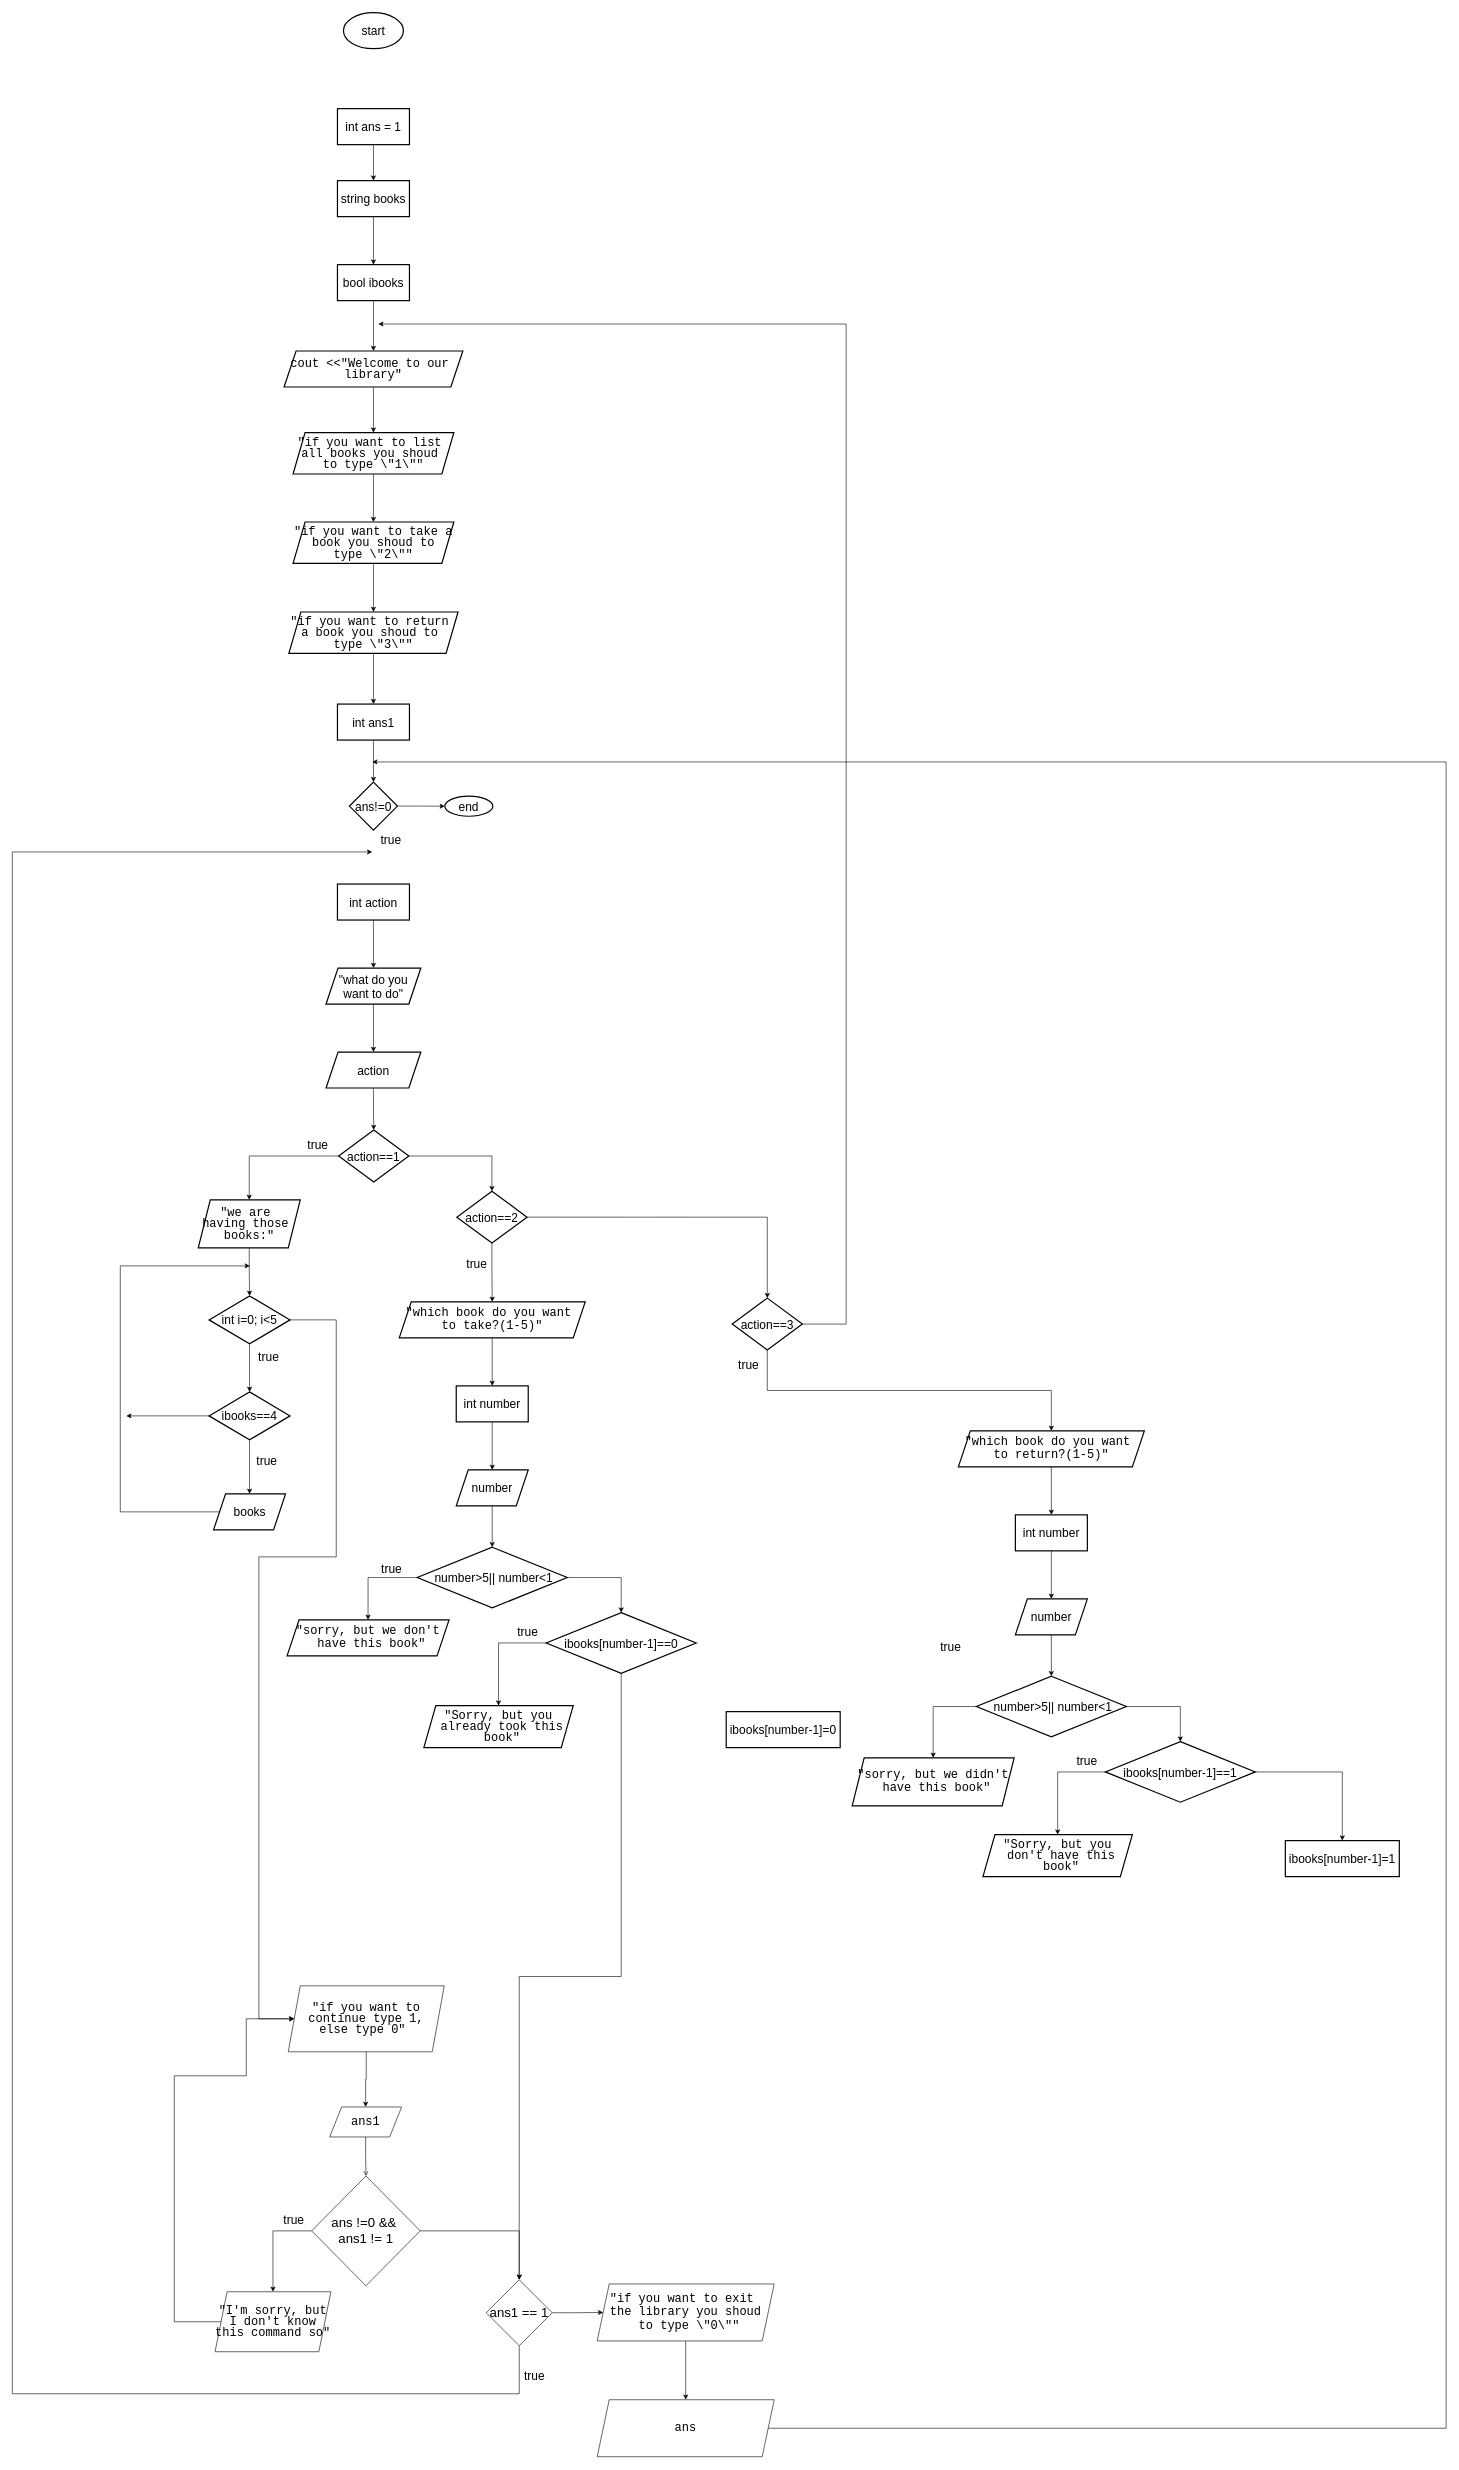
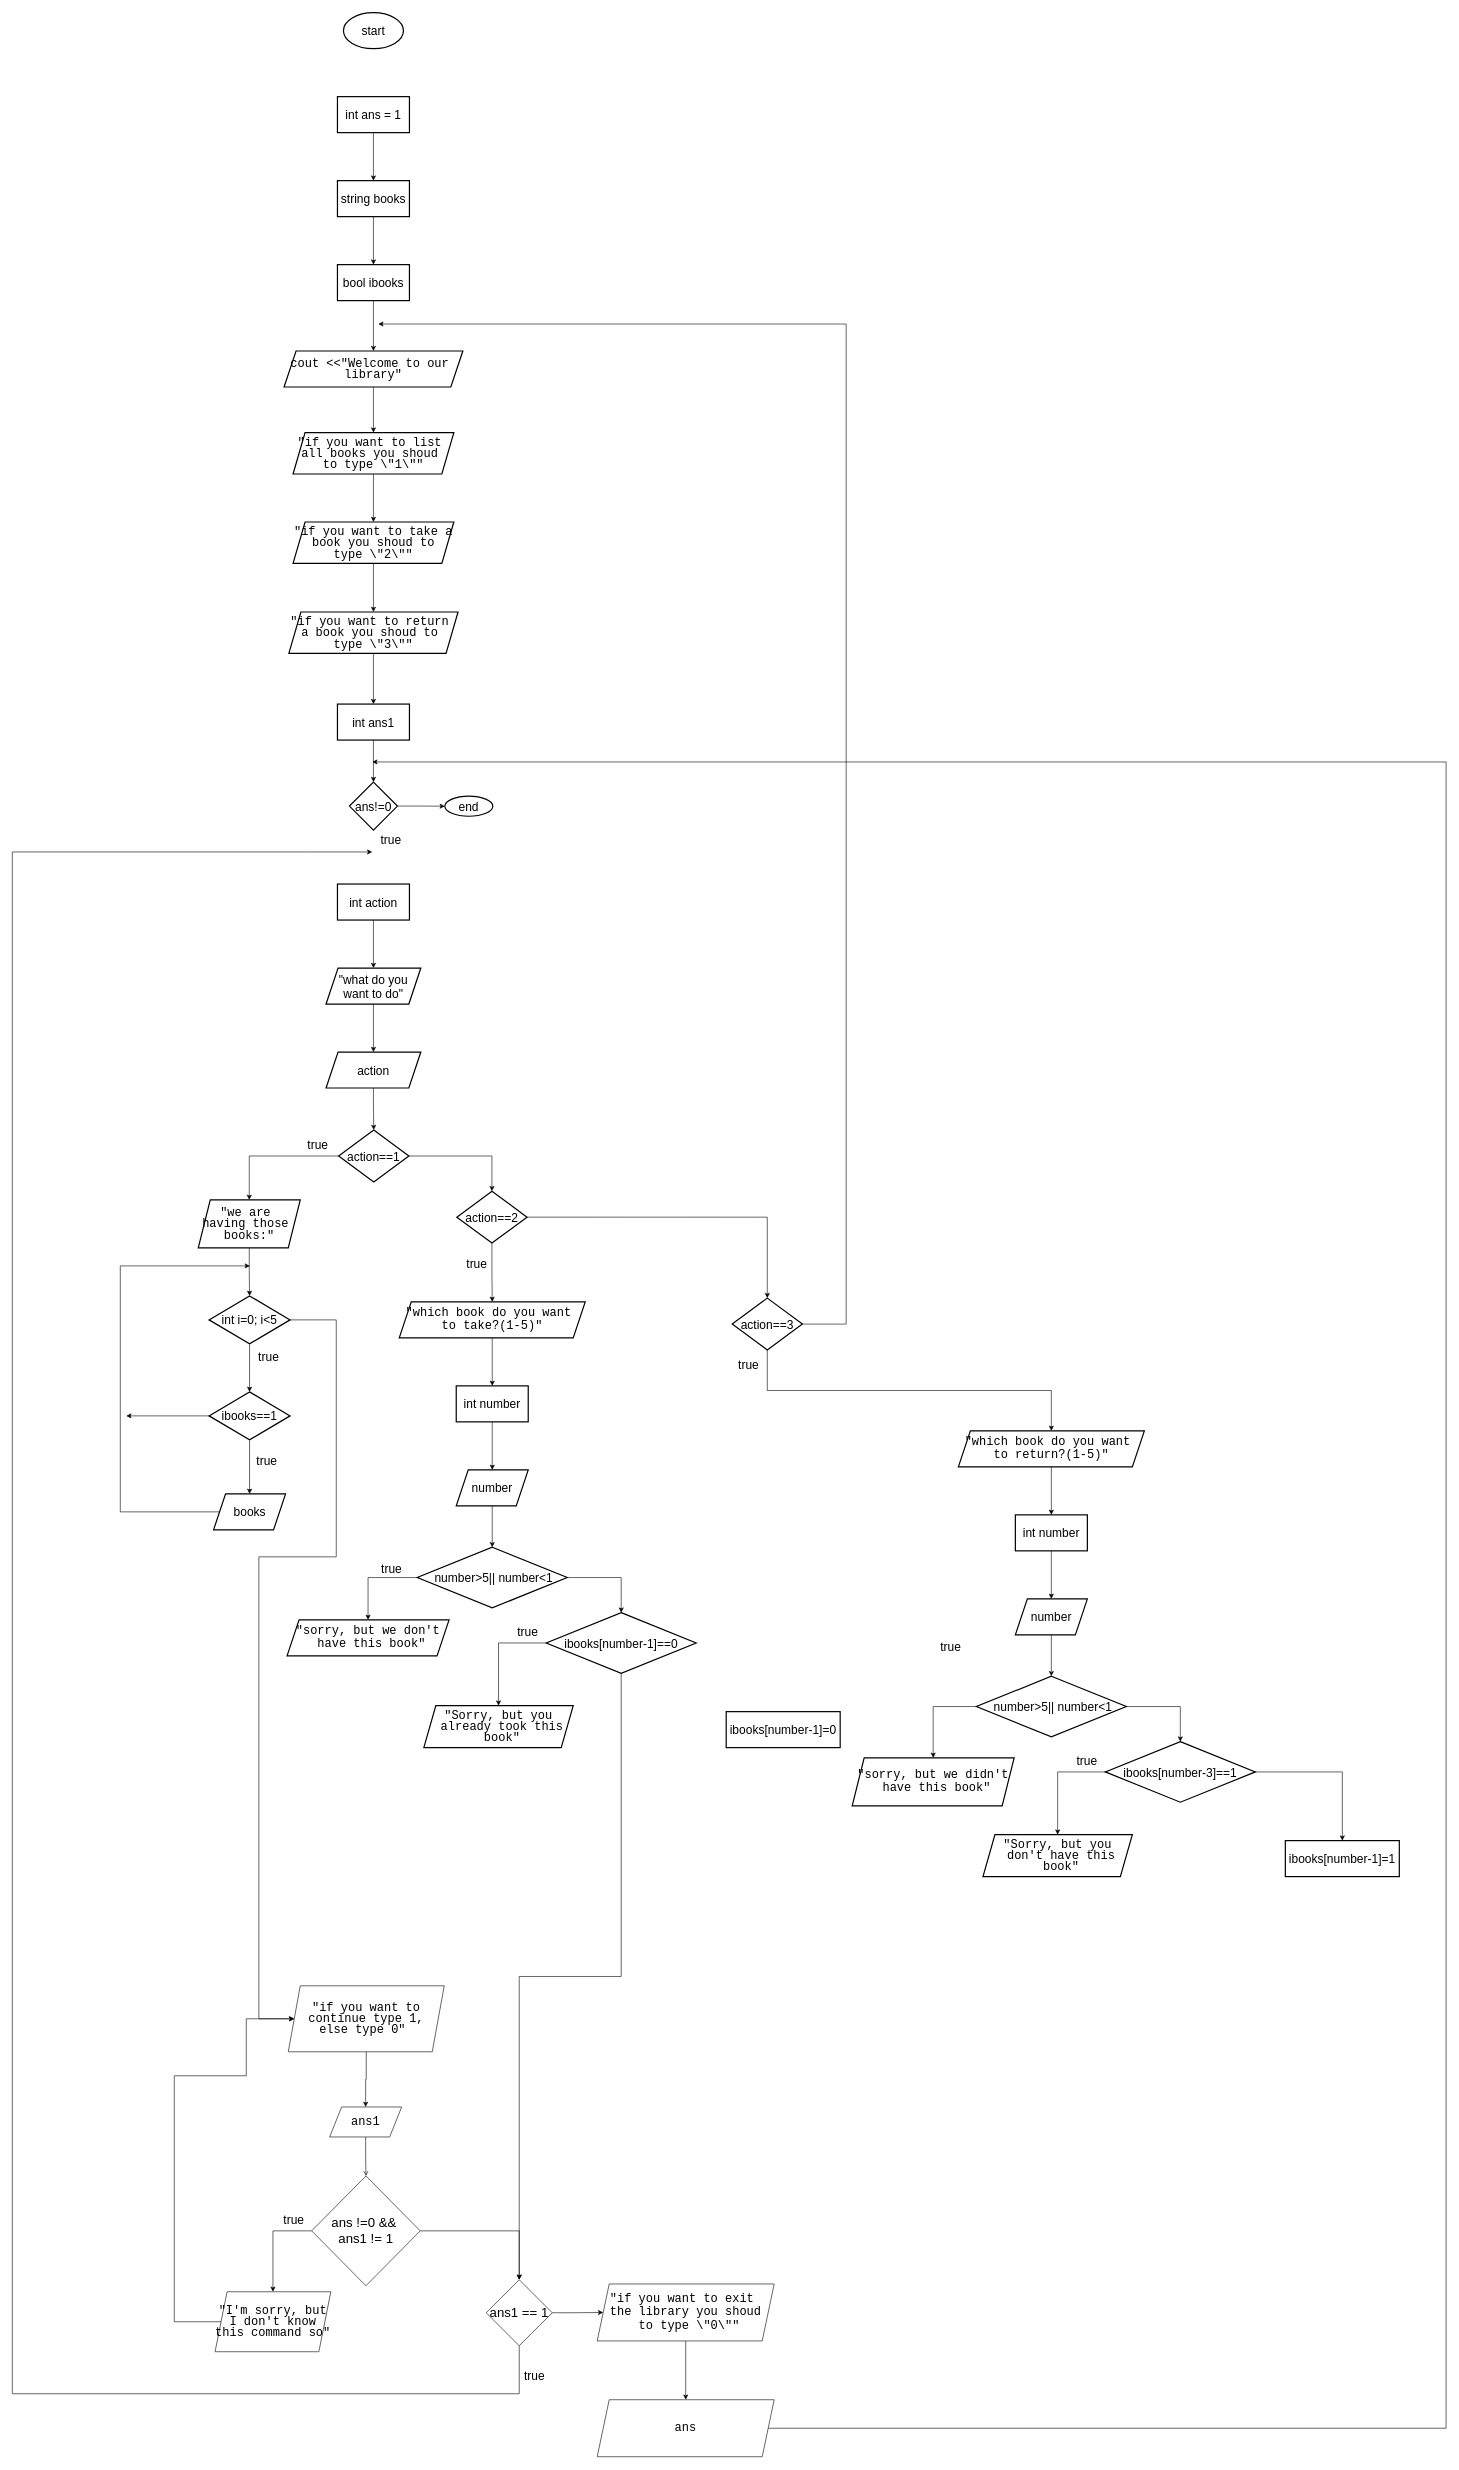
node "int ans = 1": moved (374, 126) -> (374, 114)
node "ibooks==4": label "ibooks==4" -> "ibooks==1"
node "ibooks[number-1]==1": label "ibooks[number-1]==1" -> "ibooks[number-3]==1"
